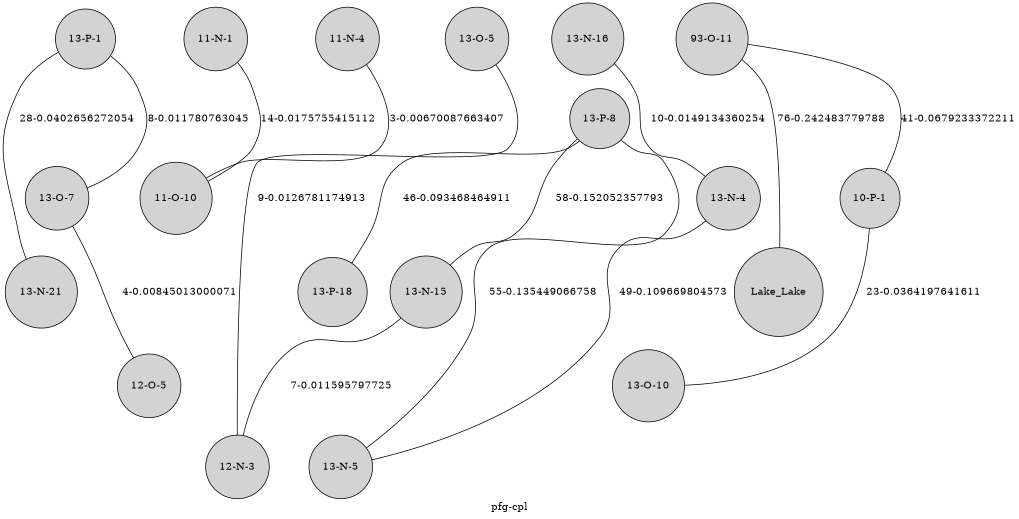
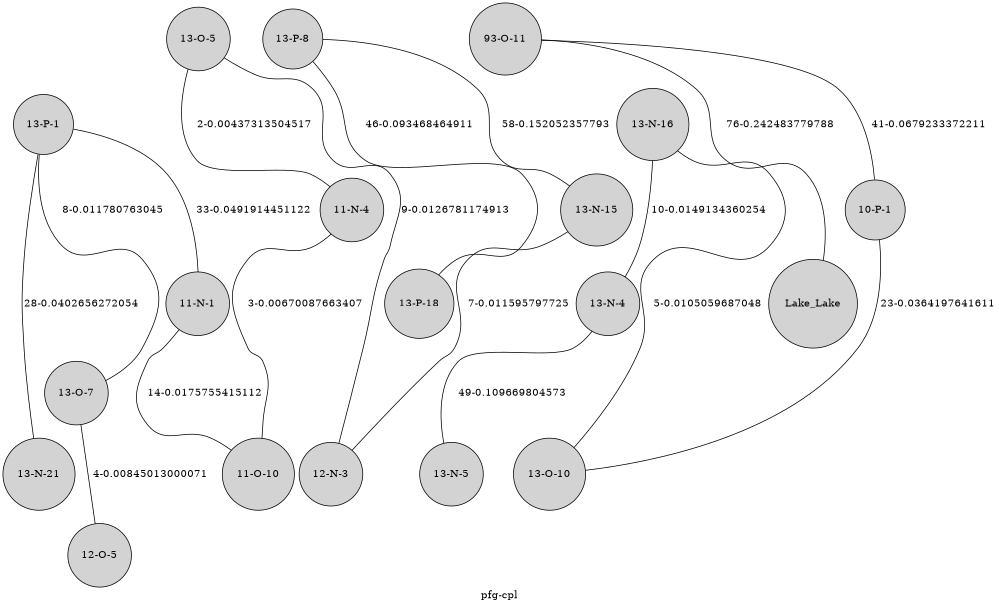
edge "13-O-5" -- "11-N-4": added, label "2-0.00437313504517"
edge "13-P-1" -- "11-N-1": added, label "33-0.0491914451122"
edge "13-P-8" -- "13-N-5": removed, label "55-0.135449066758"
edge "13-N-16" -- "13-O-10": added, label "5-0.0105059687048"
